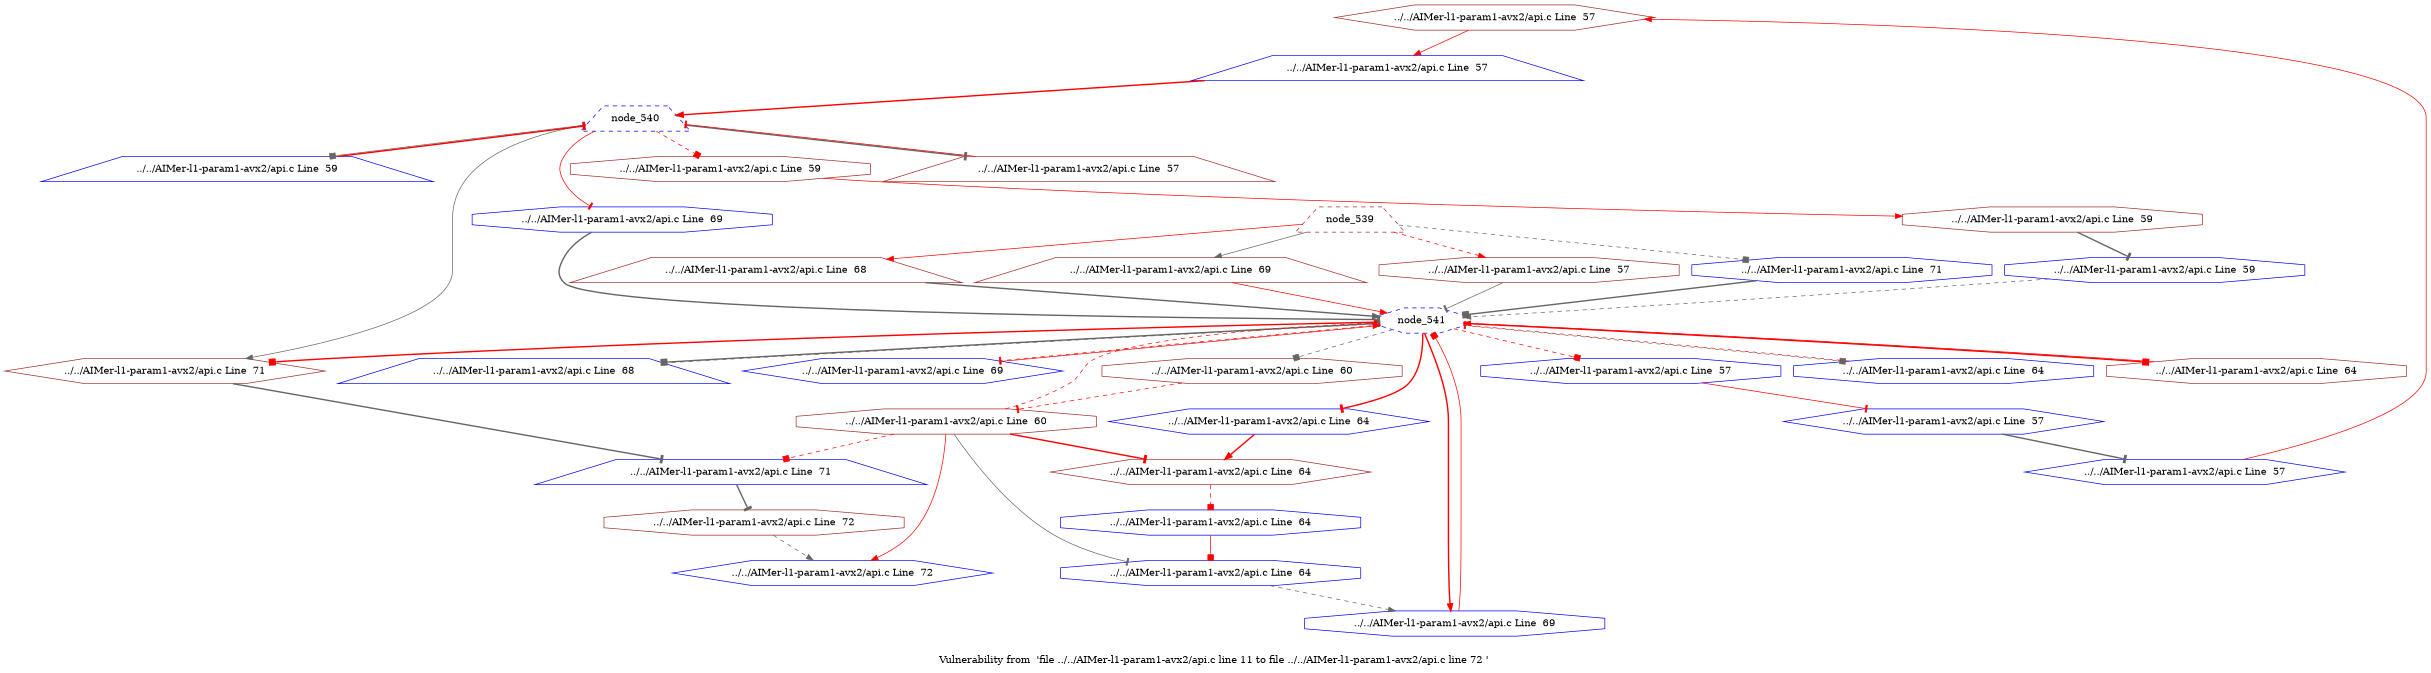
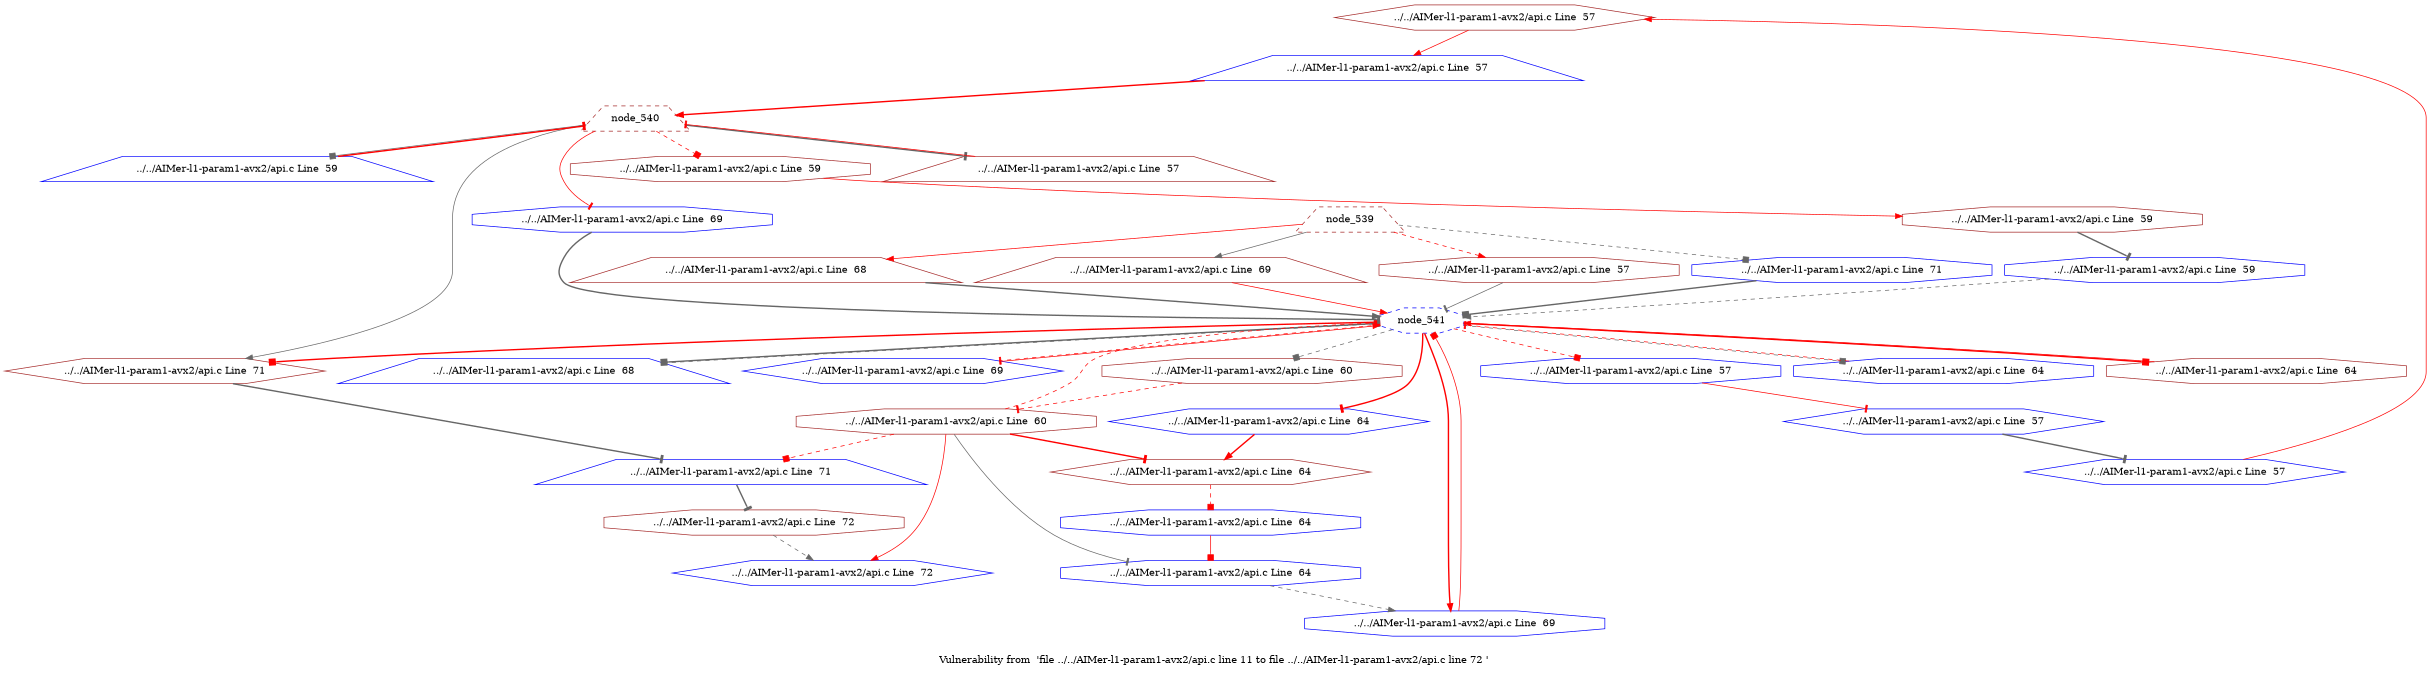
node "node_540": color blue -> brown
